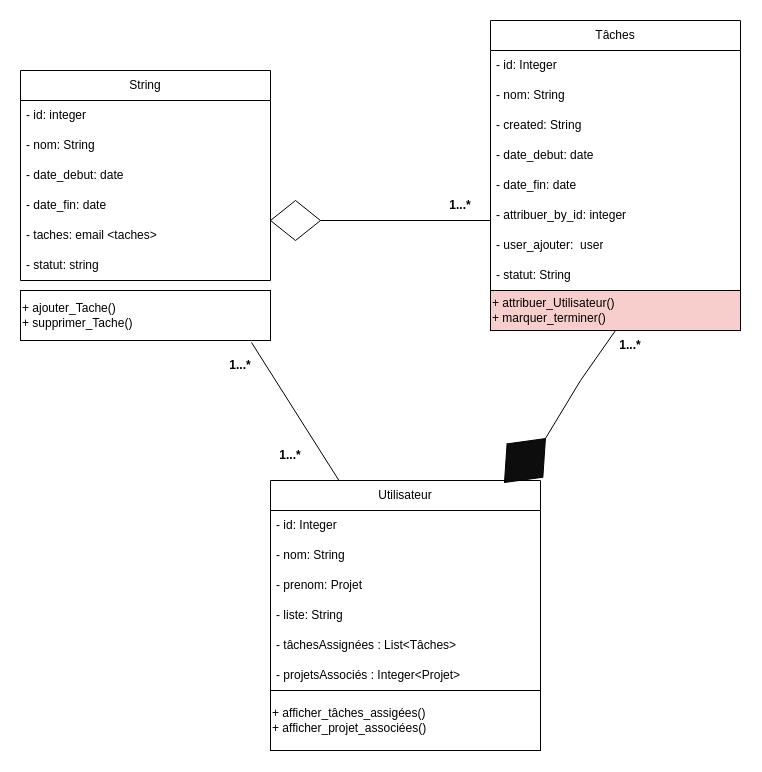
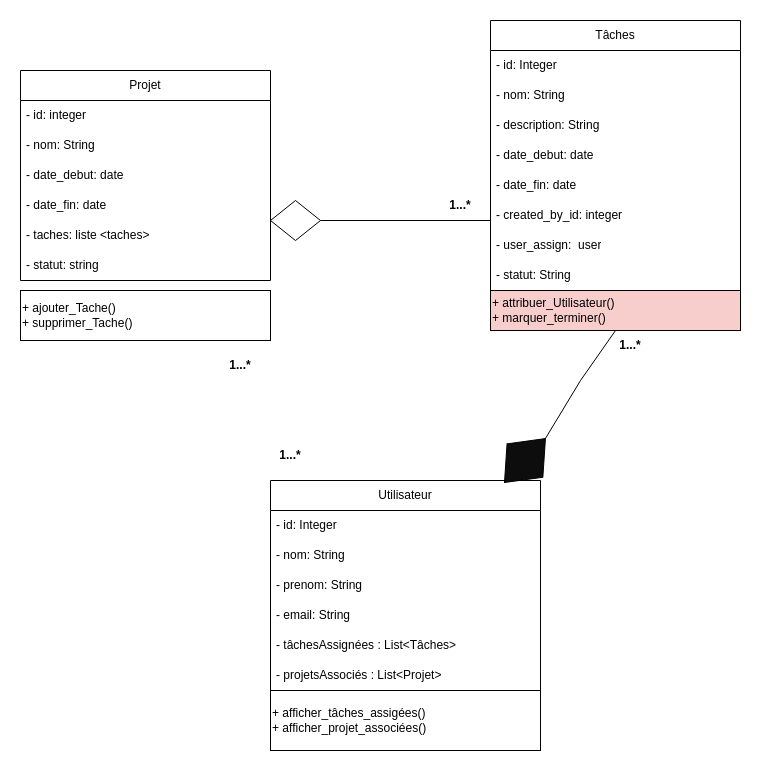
node "String": label "String" -> "Projet"
node "- created: String": label "- created: String" -> "- description: String"
node "- attribuer_by_id: integer": label "- attribuer_by_id: integer" -> "- created_by_id: integer"
node "- taches: email <taches>": label "- taches: email <taches>" -> "- taches: liste <taches>"
node "- user_ajouter: user": label "- user_ajouter: user" -> "- user_assign: user"
edge "+ ajouter_Tache() + supprimer_Tache()" -- "Utilisateur": removed
node "- prenom: Projet": label "- prenom: Projet" -> "- prenom: String"
node "- liste: String": label "- liste: String" -> "- email: String"
node "- projetsAssociés : Integer<Projet>": label "- projetsAssociés : Integer<Projet>" -> "- projetsAssociés : List<Projet>"
